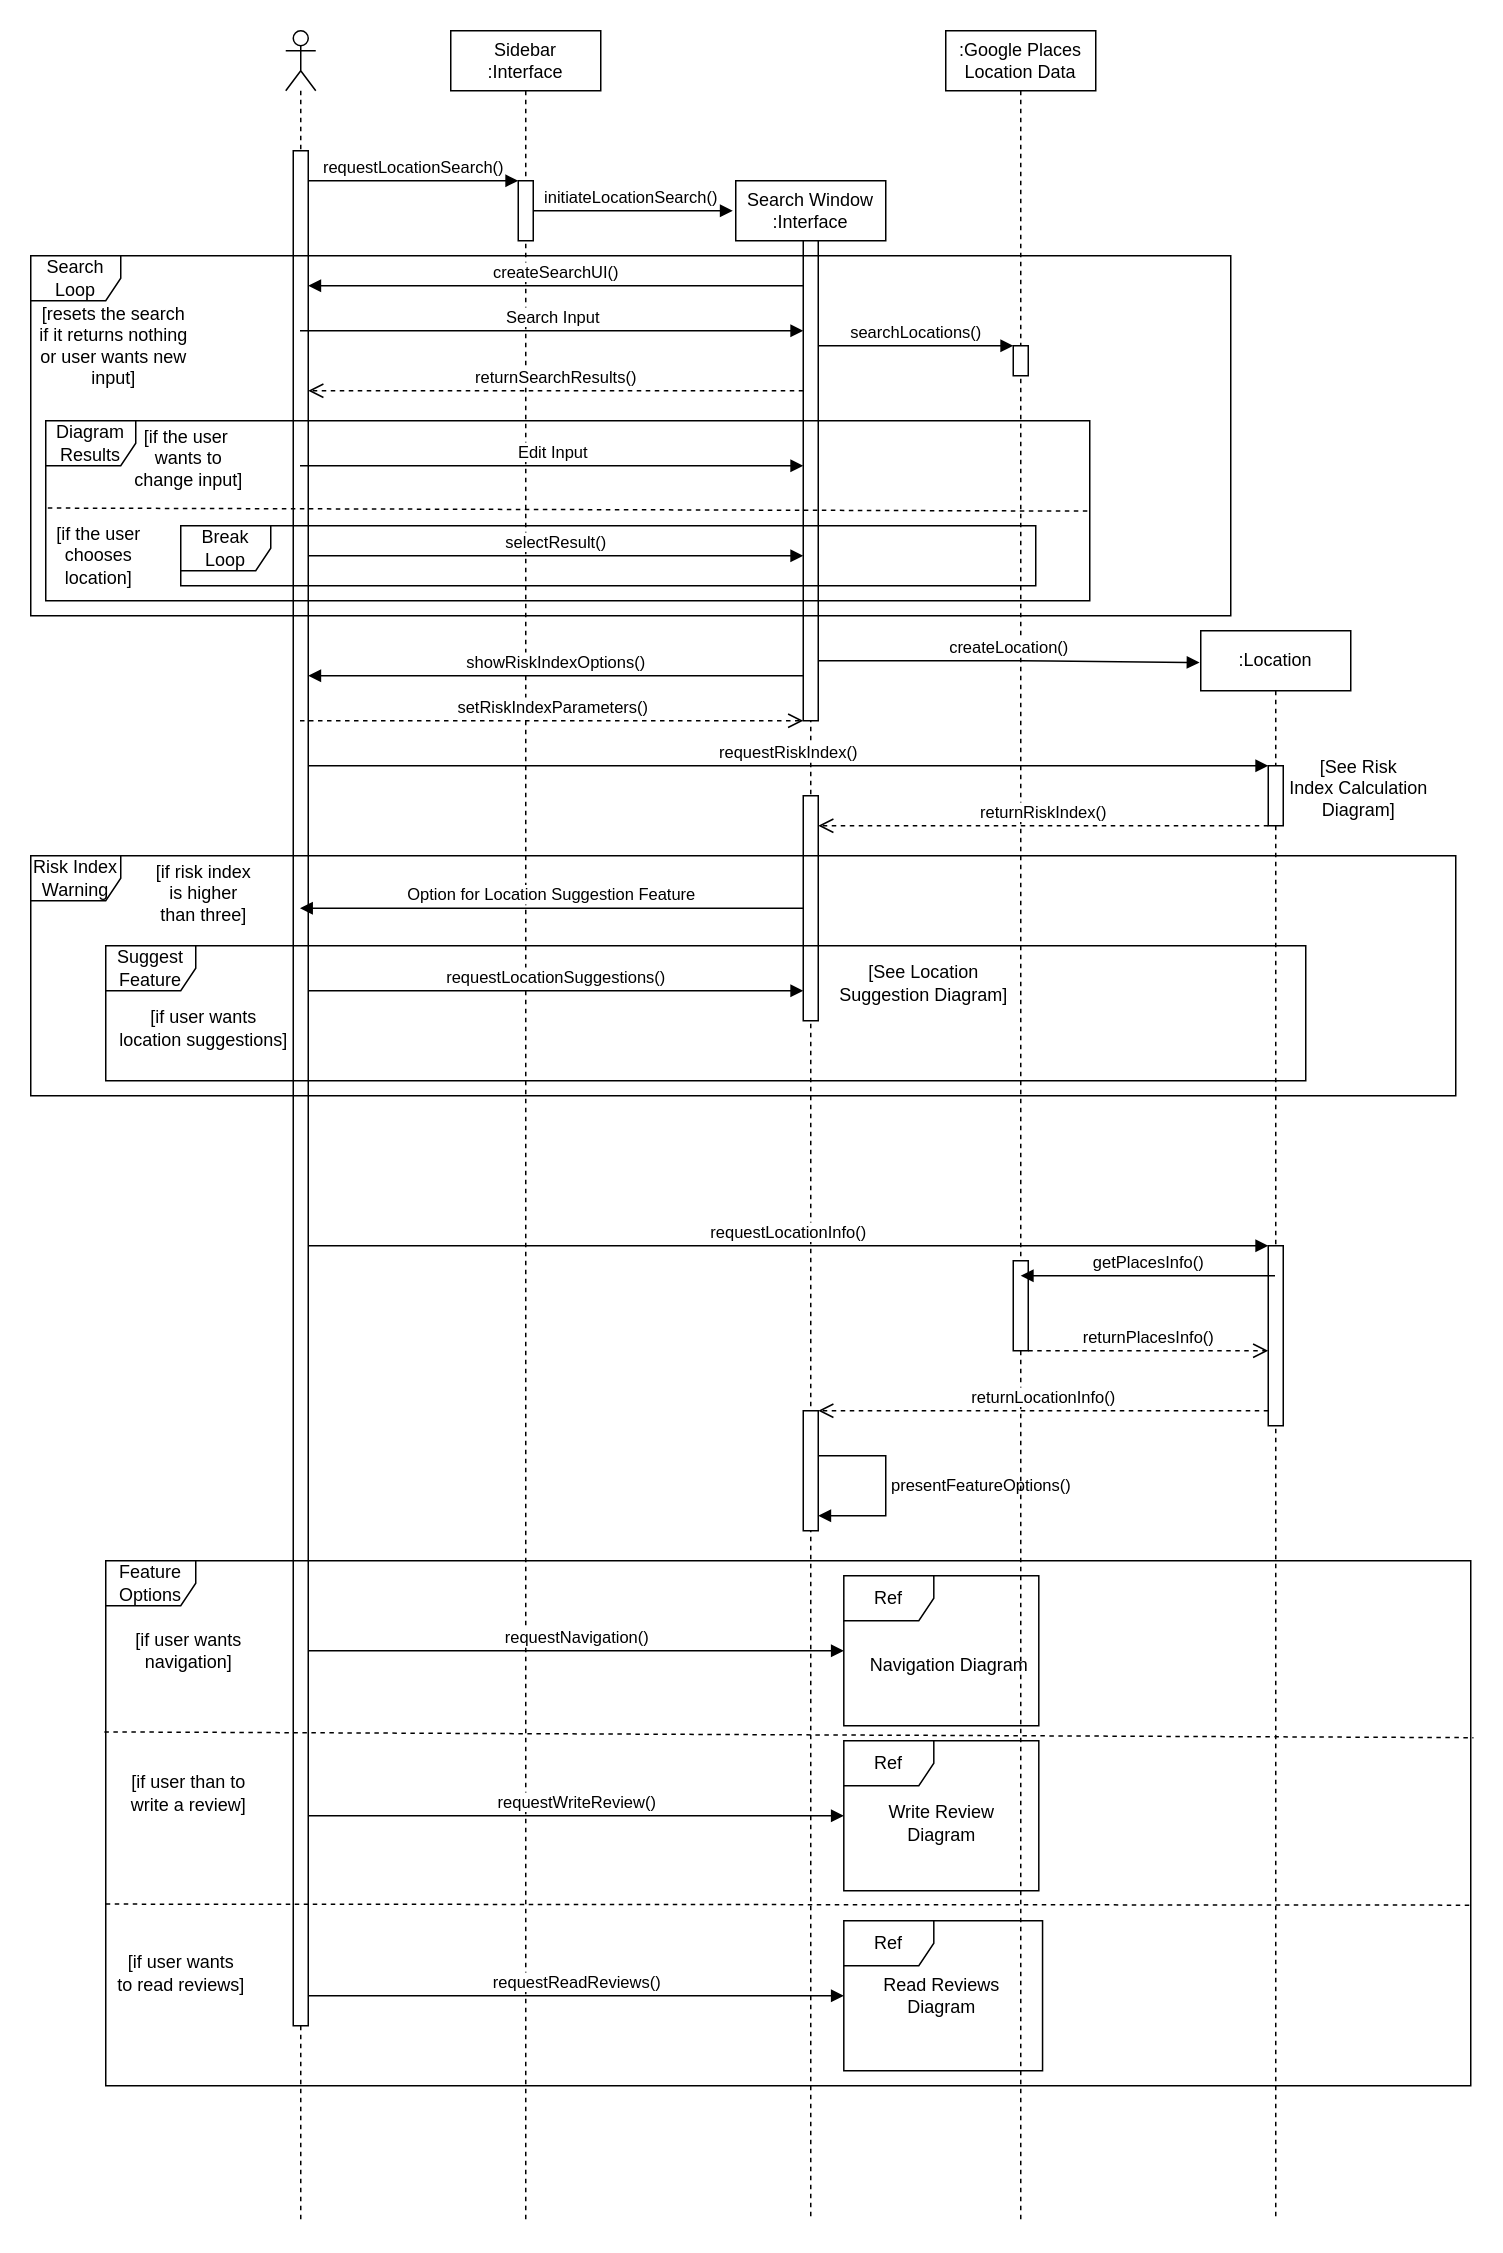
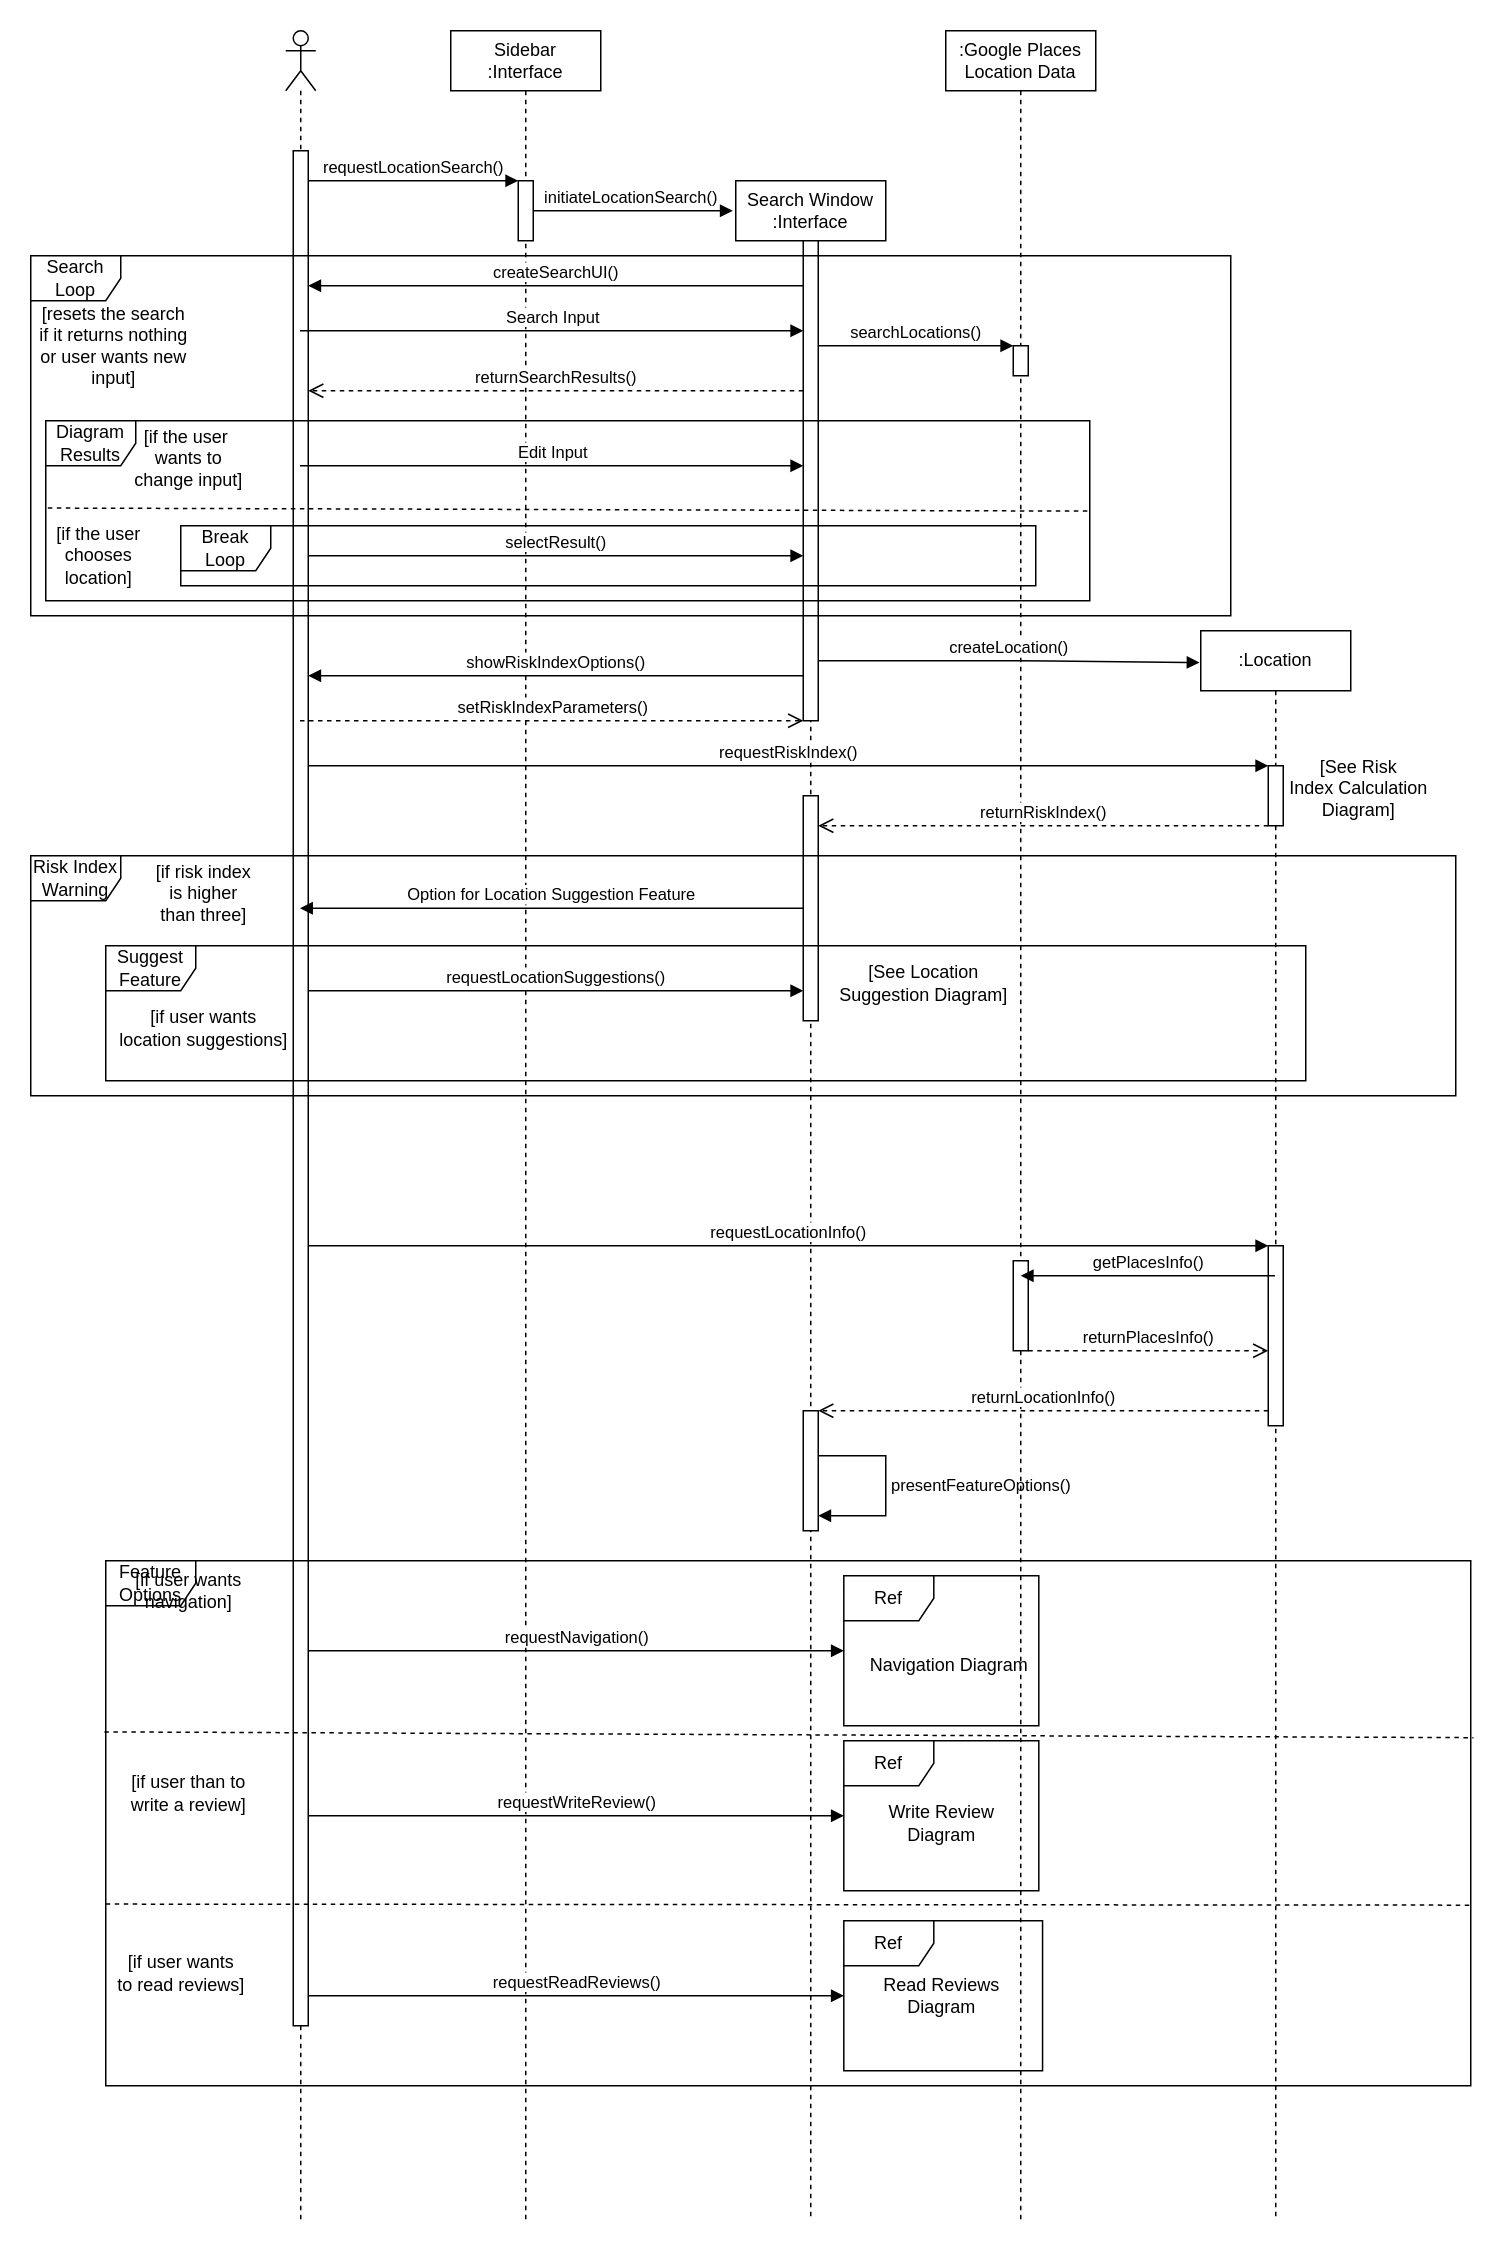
node "[if user wants navigation]": moved (188, 1651) -> (188, 1591)
